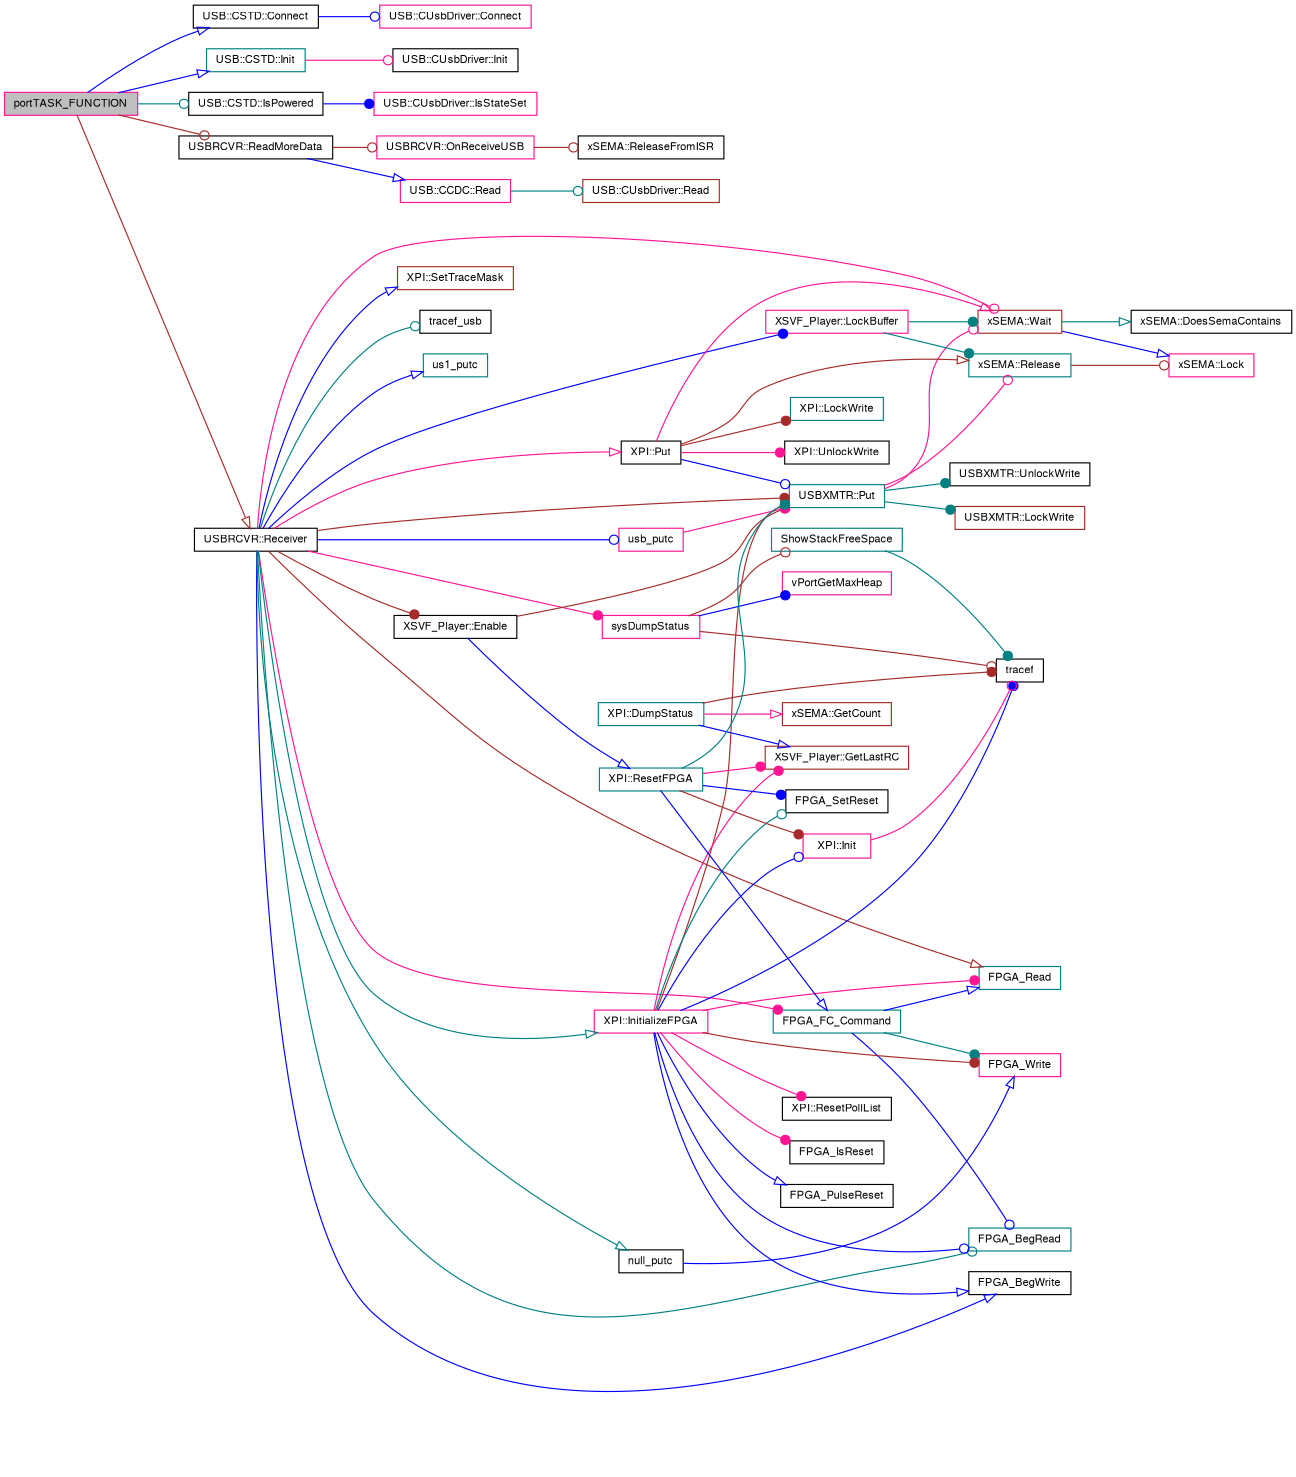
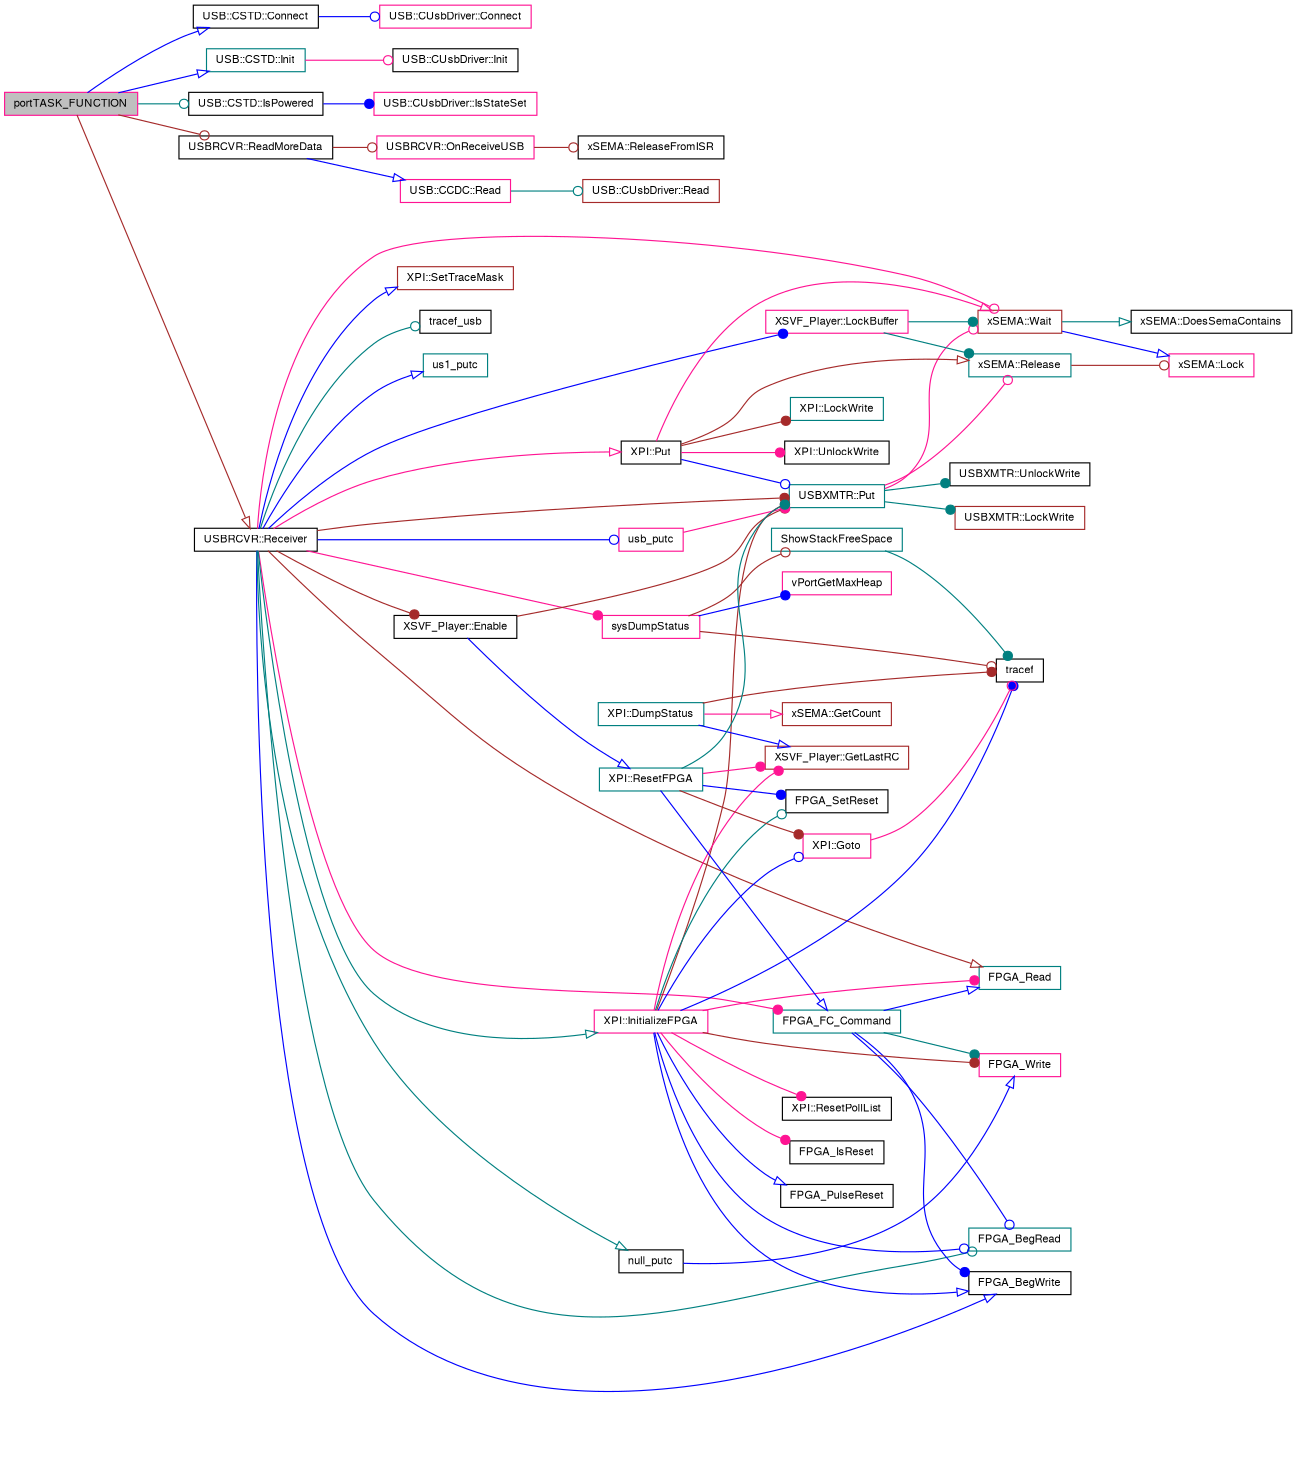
node "XPI::Init": label "XPI::Init" -> "XPI::Goto"
edge "FPGA_FC_Command" -> "FPGA_BegWrite": added
